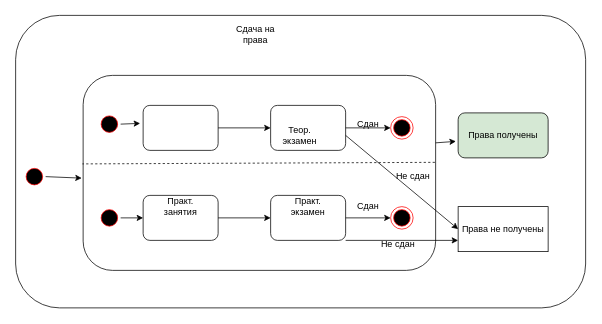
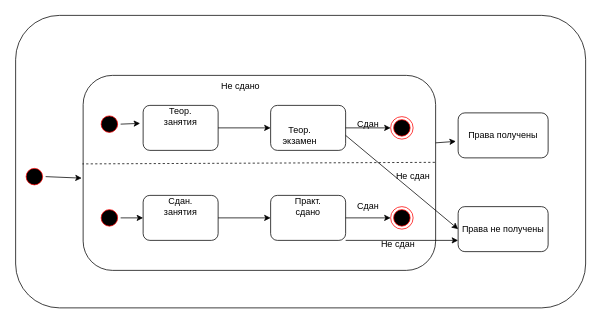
node "Сдача на права": removed
node "Не сдано": added
node "Теор. занятия": added
node "Права получены": fillcolor #d5e8d4 -> #ffffff
node "Практ. занятия": label "Практ. занятия" -> "Сдан. занятия"
node "Практ. экзамен": label "Практ. экзамен" -> "Практ. сдано"
node "Права не получены": shape rectangle -> rounded rectangle
